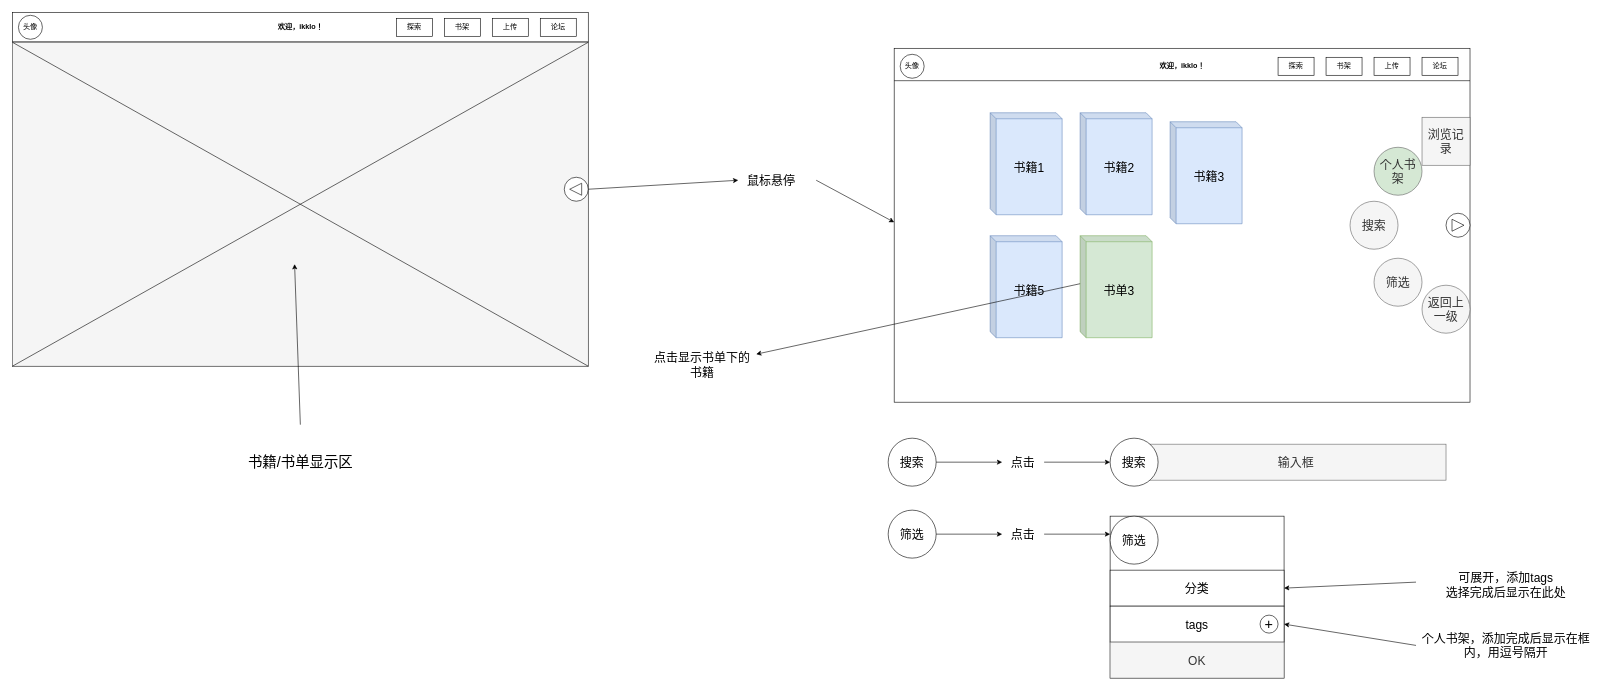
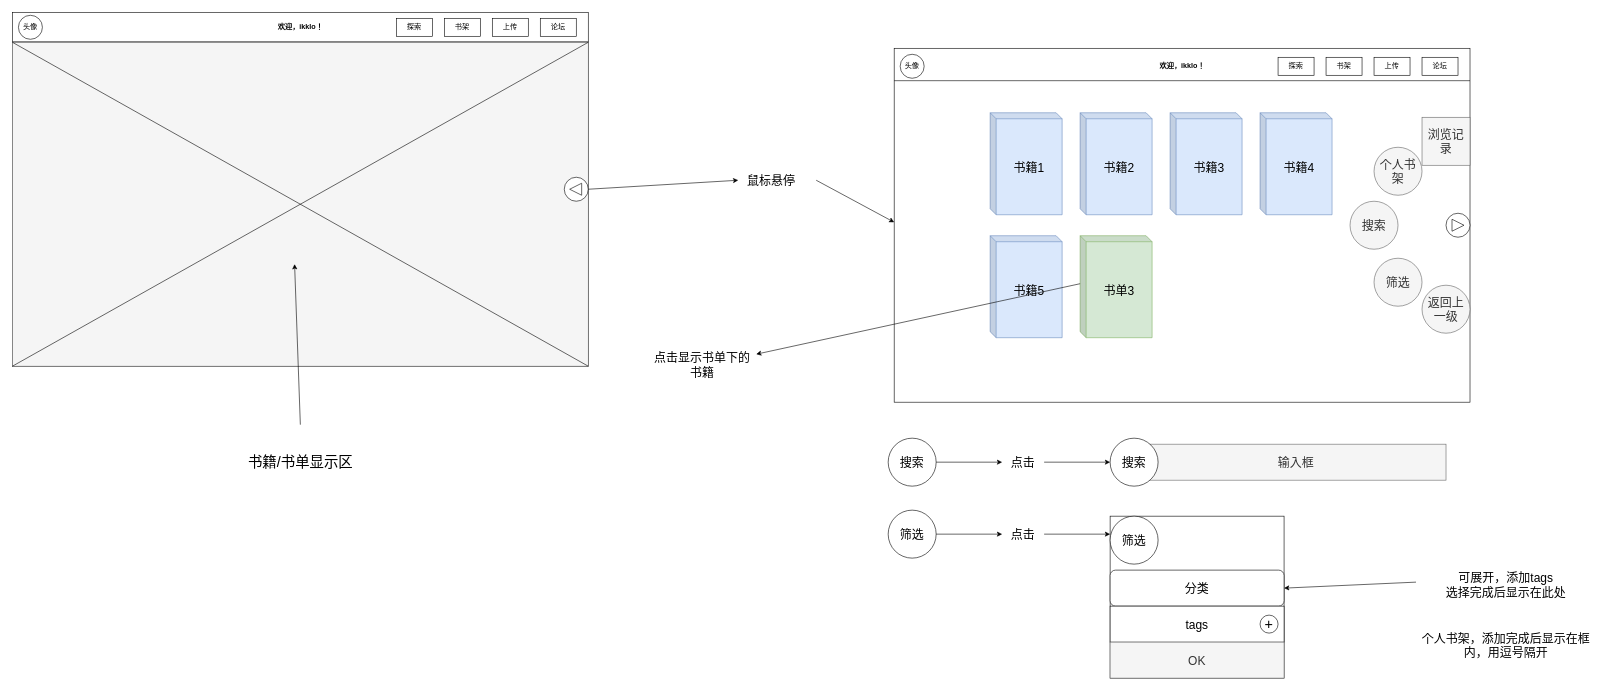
node "书籍4": added
node "个人书架": fillcolor #d5e8d4 -> #f5f5f5
node "书籍3": moved (1206, 173) -> (1206, 164)
node "分类": shape rectangle -> rounded rectangle
edge "个人书架，添加完成后显示在框内，用逗号隔开" -> "tags": removed
